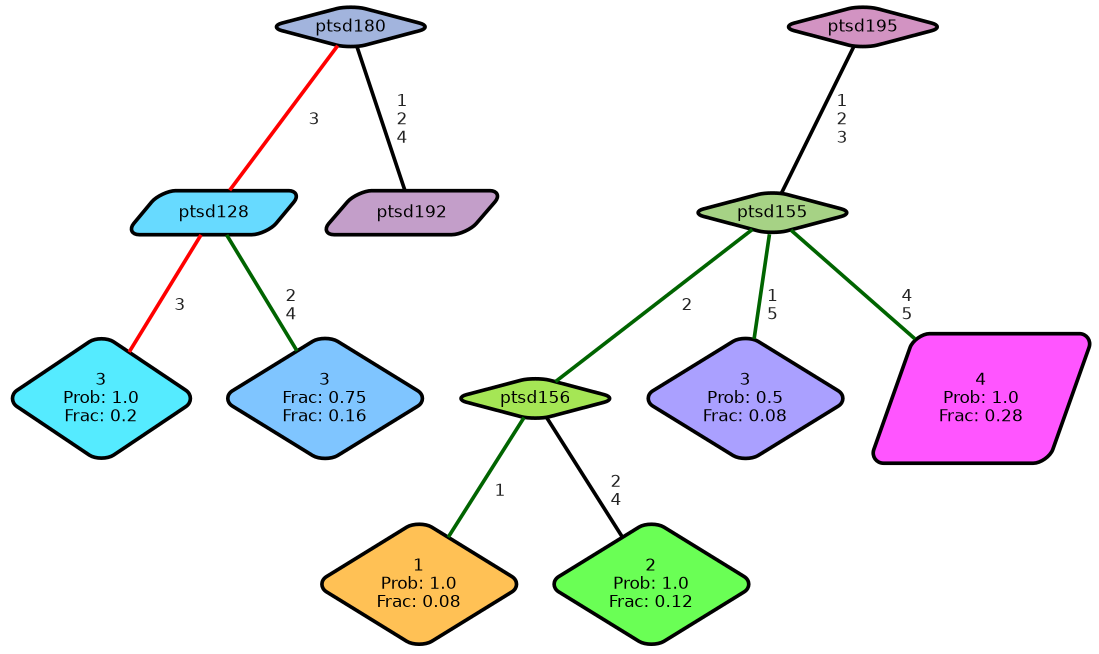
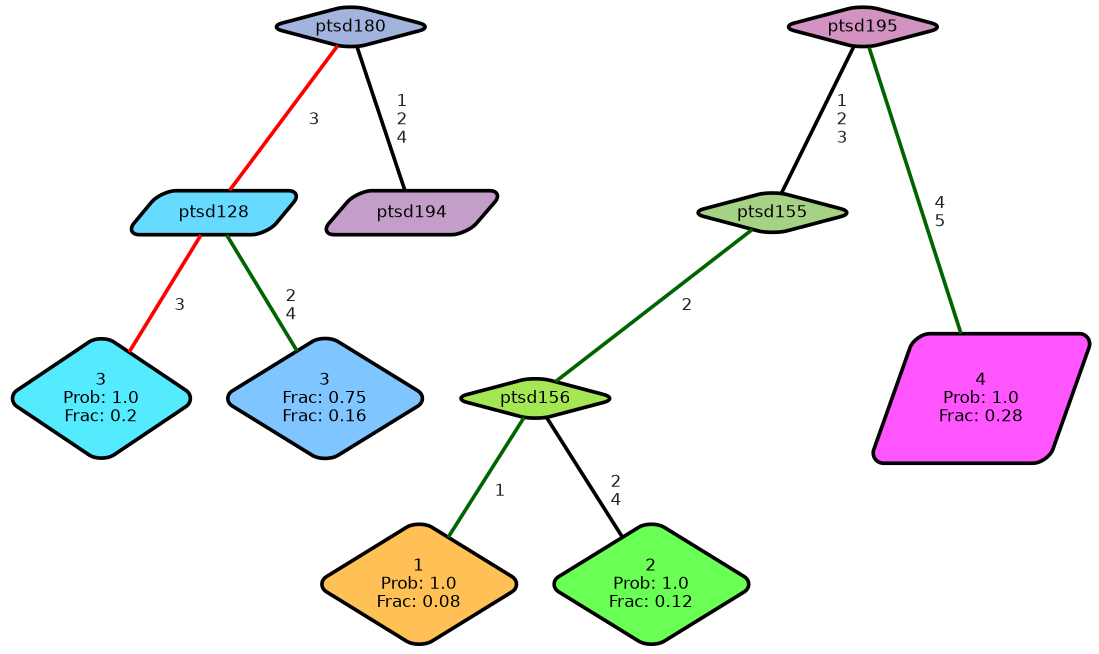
node "ptsd192": label "ptsd192" -> "ptsd194"
edge "ptsd155" -- "4 Prob: 1.0 Frac: 0.28": now "ptsd195" -- "4 Prob: 1.0 Frac: 0.28"
node "3 Prob: 0.5 Frac: 0.08": removed
